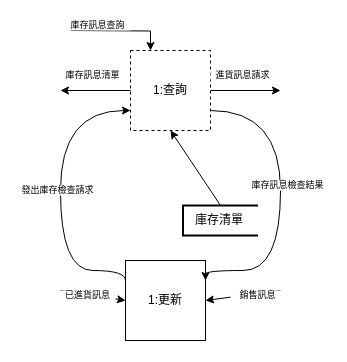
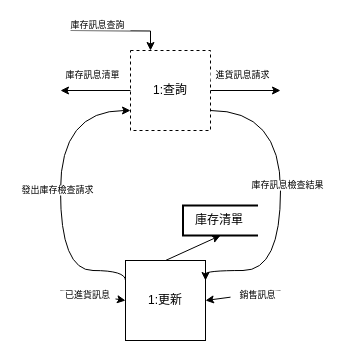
edge "庫存清單" -> "1:查詢": removed
edge "1:更新" -> "庫存清單": added
